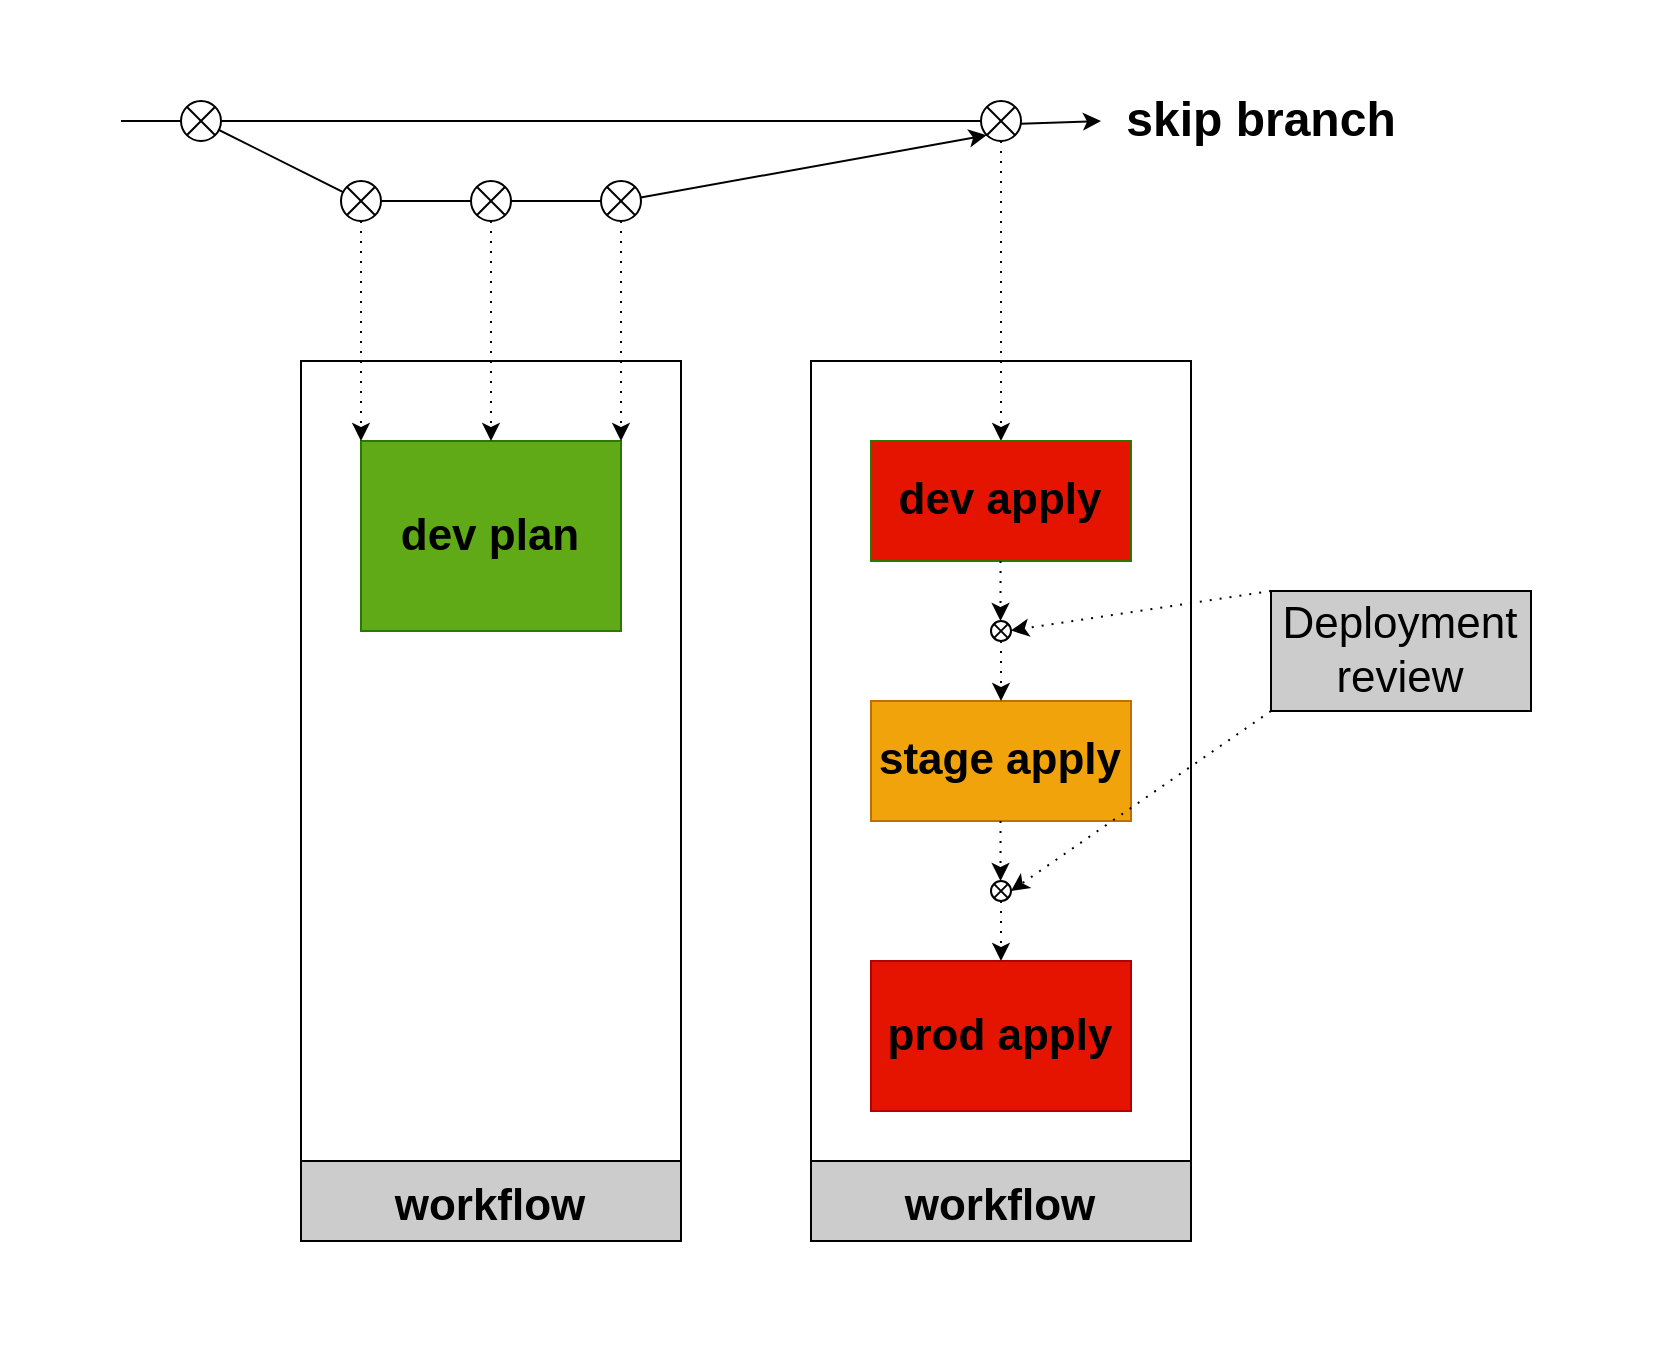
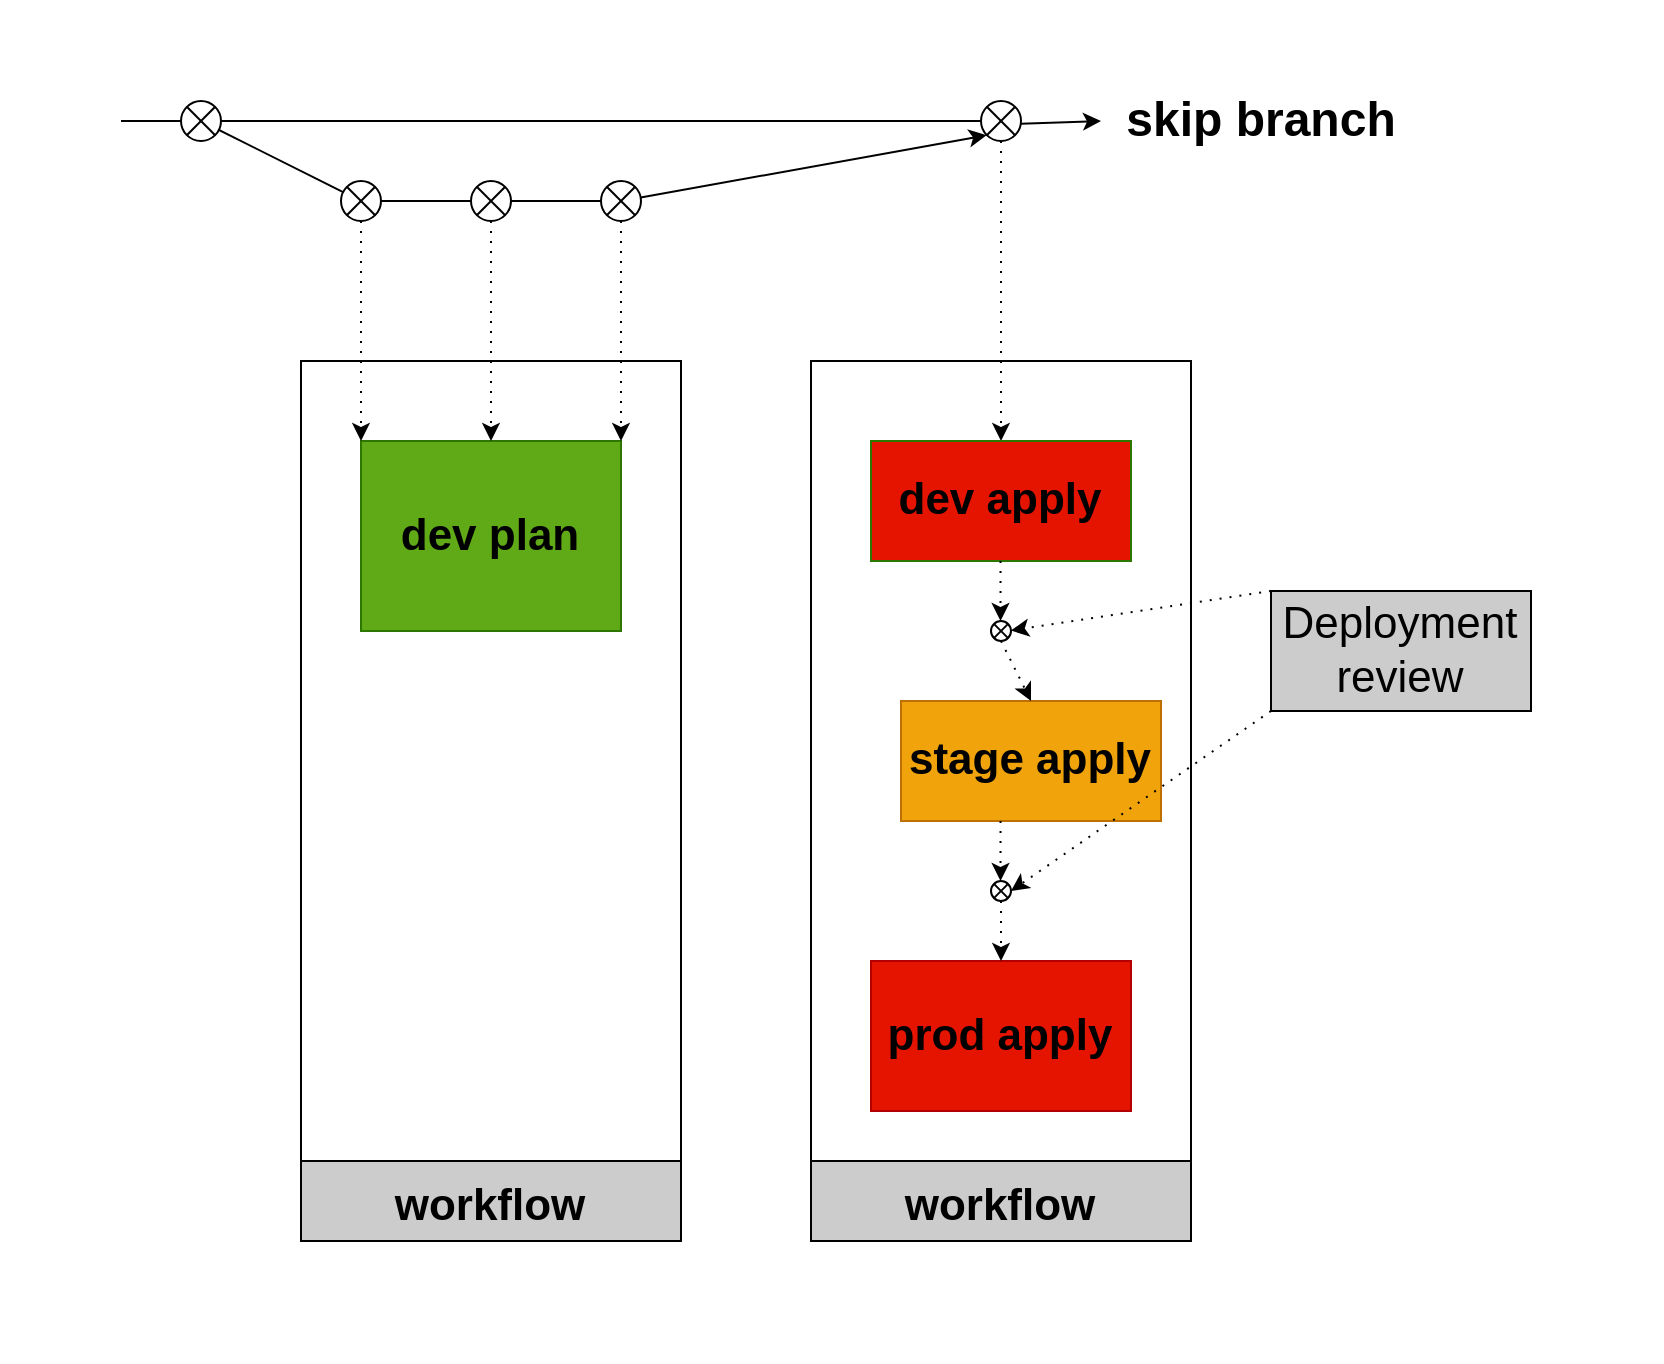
node "stage apply": moved (1001, 761) -> (1031, 761)
